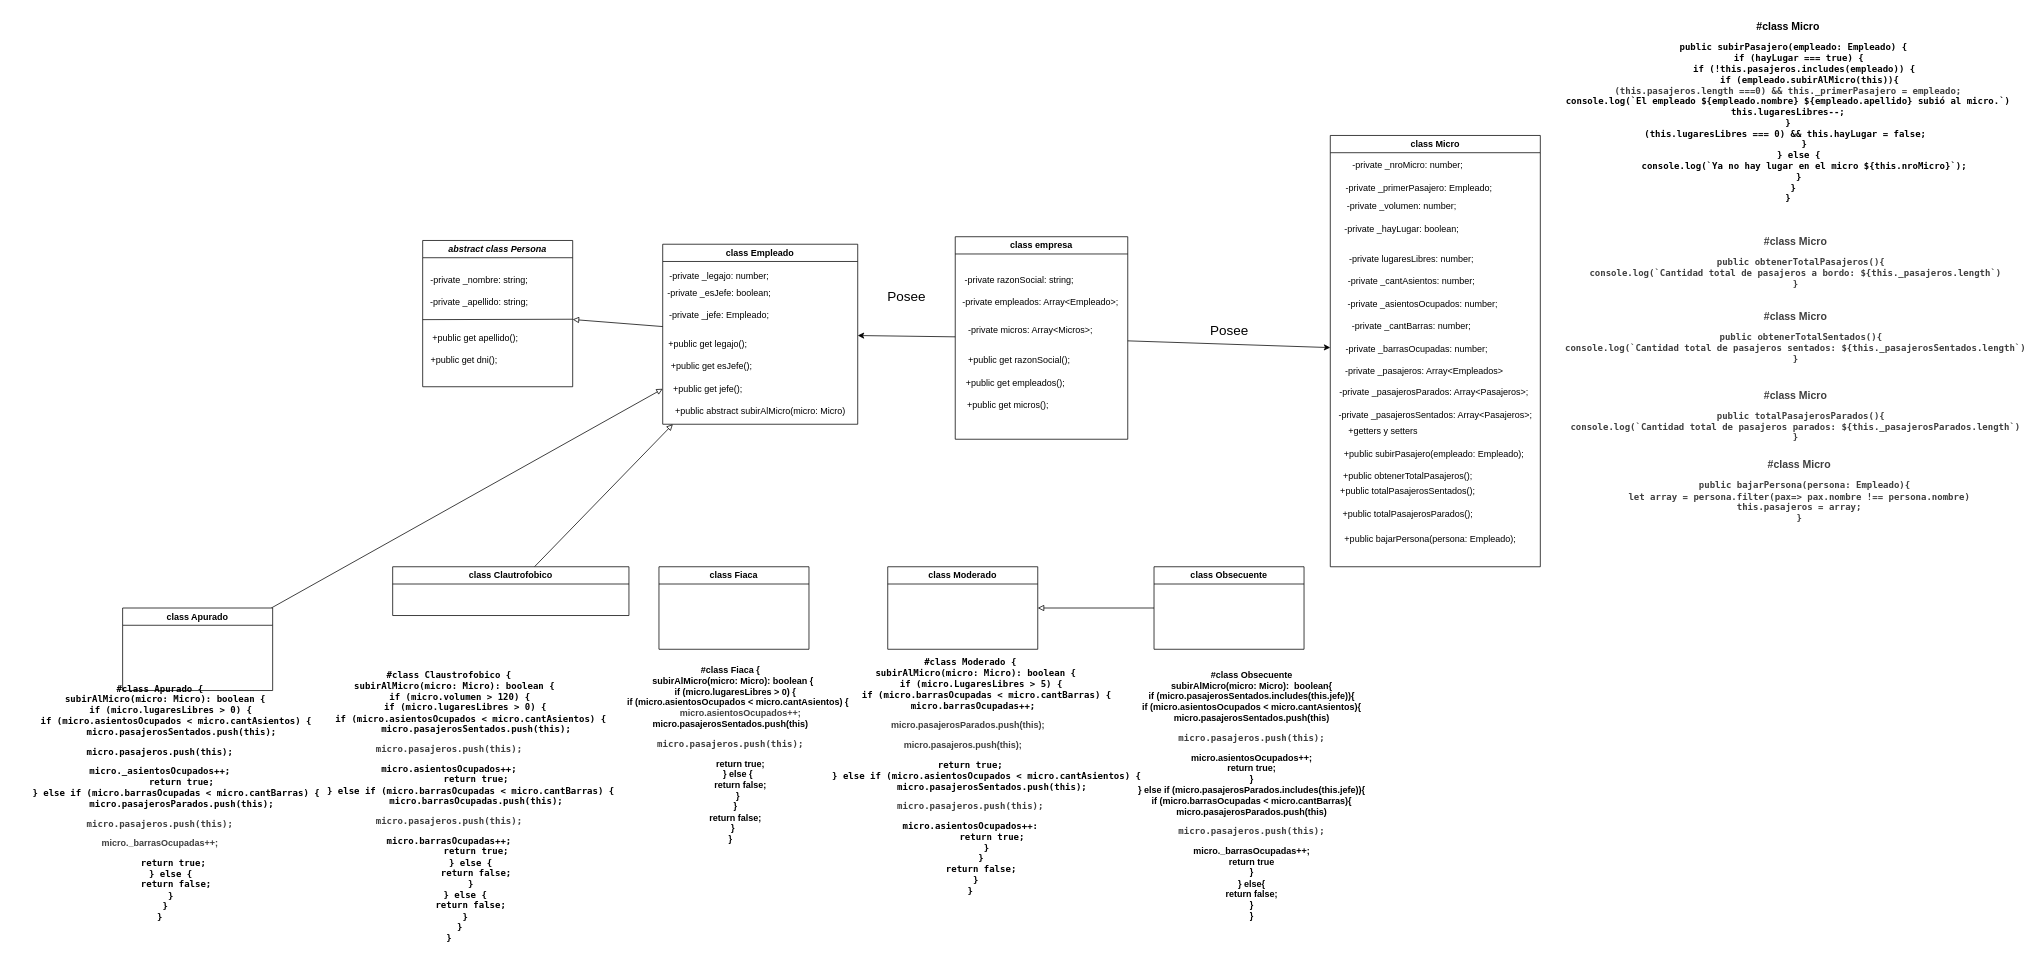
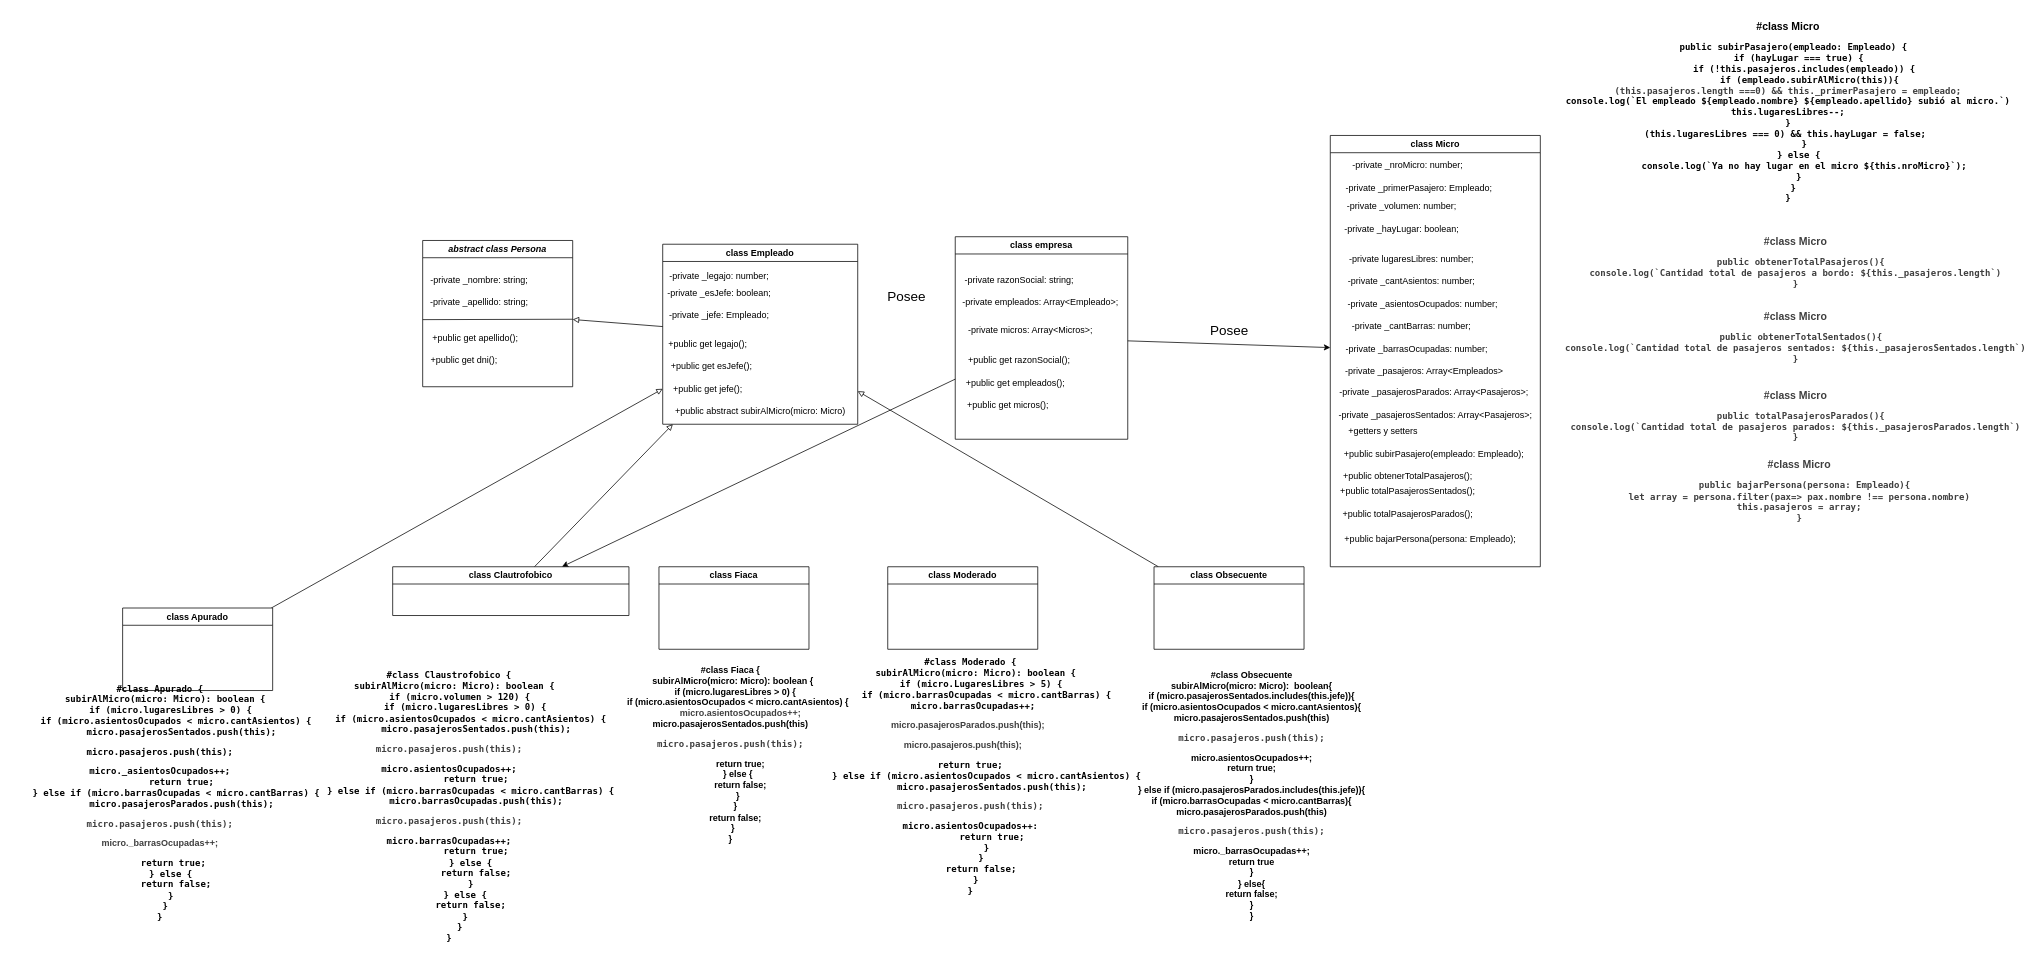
edge "class empresa" -> "class Empleado": now "class empresa" -> "class Clautrofobico"
edge "class Obsecuente" -> "class Moderado": now "class Obsecuente" -> "class Empleado"
